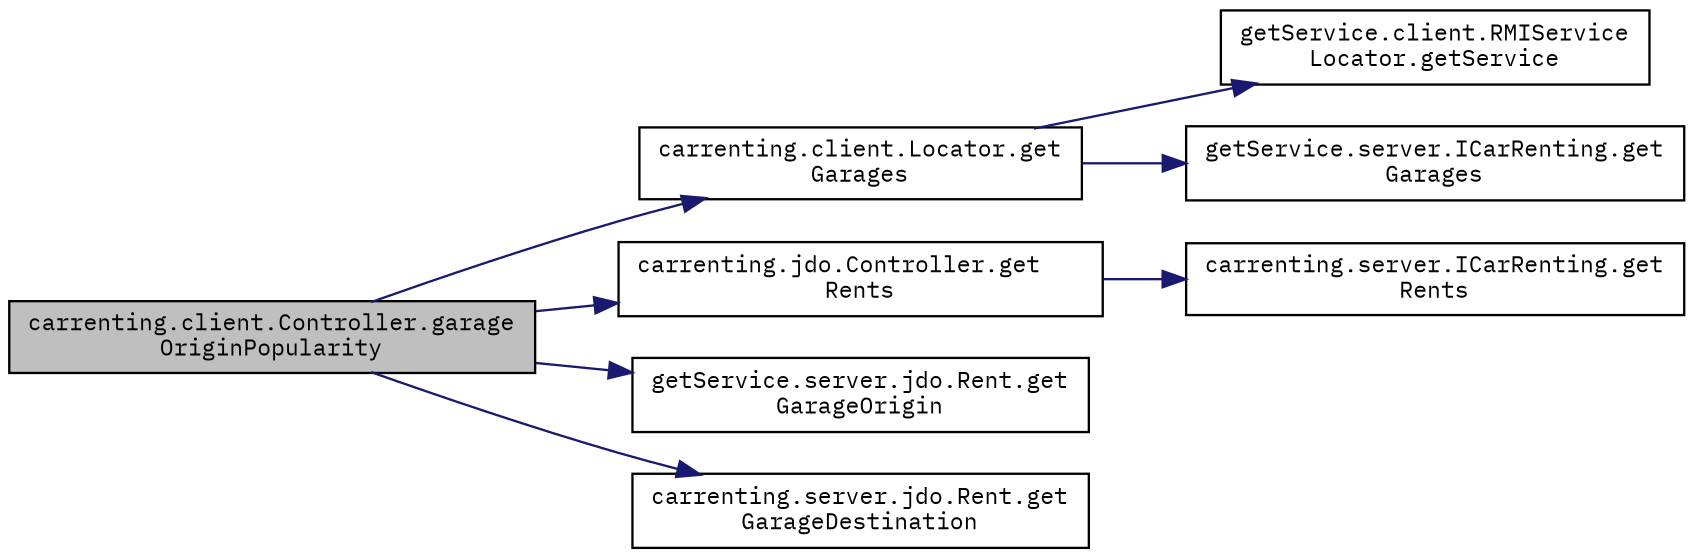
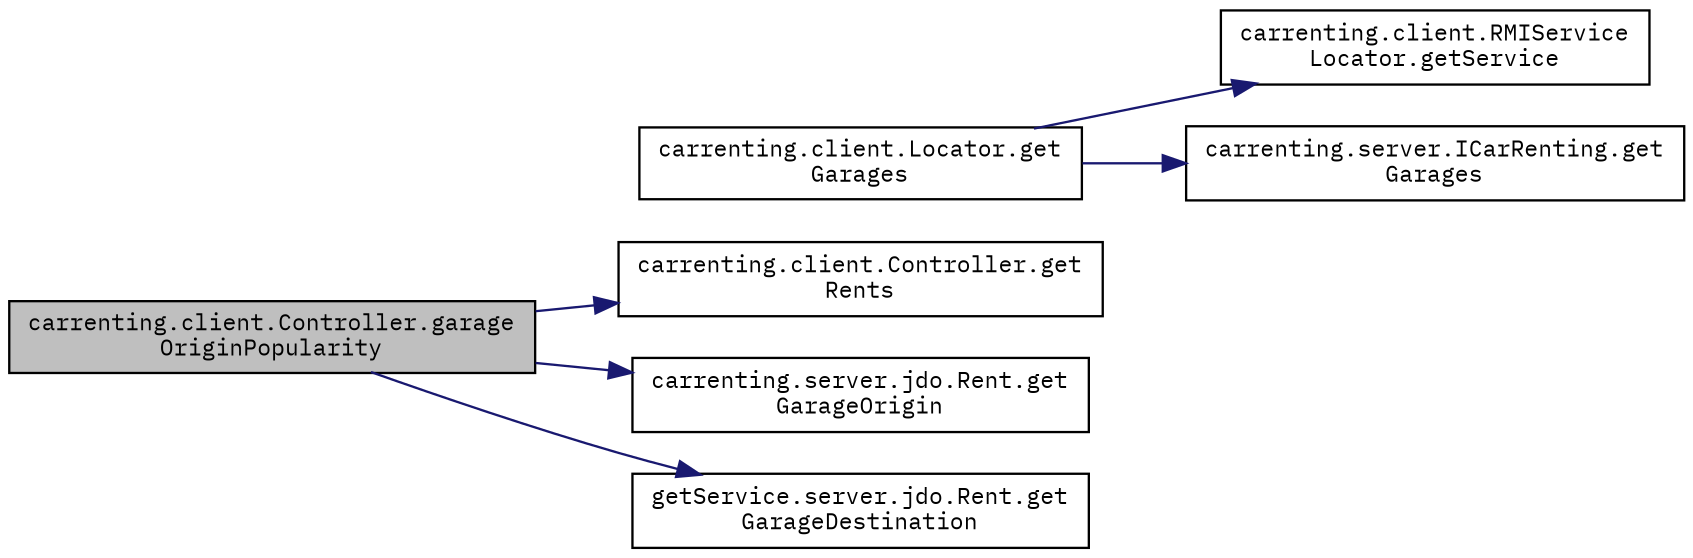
node "getService.client.RMIService Locator.getService": label "getService.client.RMIService Locator.getService" -> "carrenting.client.RMIService Locator.getService"
node "getService.server.ICarRenting.get Garages": label "getService.server.ICarRenting.get Garages" -> "carrenting.server.ICarRenting.get Garages"
edge "carrenting.client.Controller.garage OriginPopularity" -> "carrenting.client.Locator.get Garages": removed
node "carrenting.jdo.Controller.get Rents": label "carrenting.jdo.Controller.get Rents" -> "carrenting.client.Controller.get Rents"
node "carrenting.server.ICarRenting.get Rents": removed
node "getService.server.jdo.Rent.get GarageOrigin": label "getService.server.jdo.Rent.get GarageOrigin" -> "carrenting.server.jdo.Rent.get GarageOrigin"
node "carrenting.server.jdo.Rent.get GarageDestination": label "carrenting.server.jdo.Rent.get GarageDestination" -> "getService.server.jdo.Rent.get GarageDestination"
